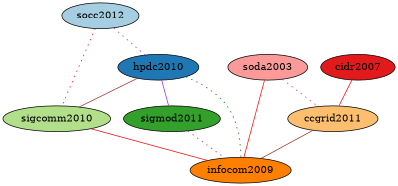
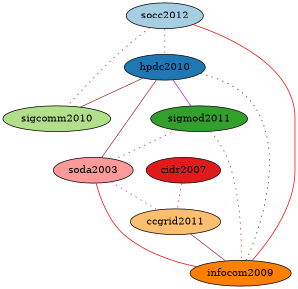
edge "cidr2007" -- "ccgrid2011": style solid -> dotted
edge "hpdc2010" -- "soda2003": added
edge "sigmod2011" -- "soda2003": added
edge "sigcomm2010" -- "infocom2009": now "socc2012" -- "infocom2009"
